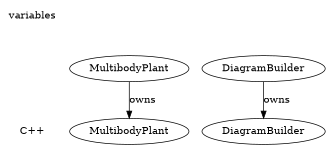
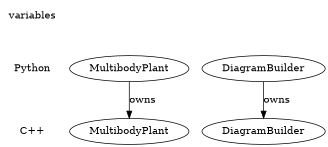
node "Python": added
